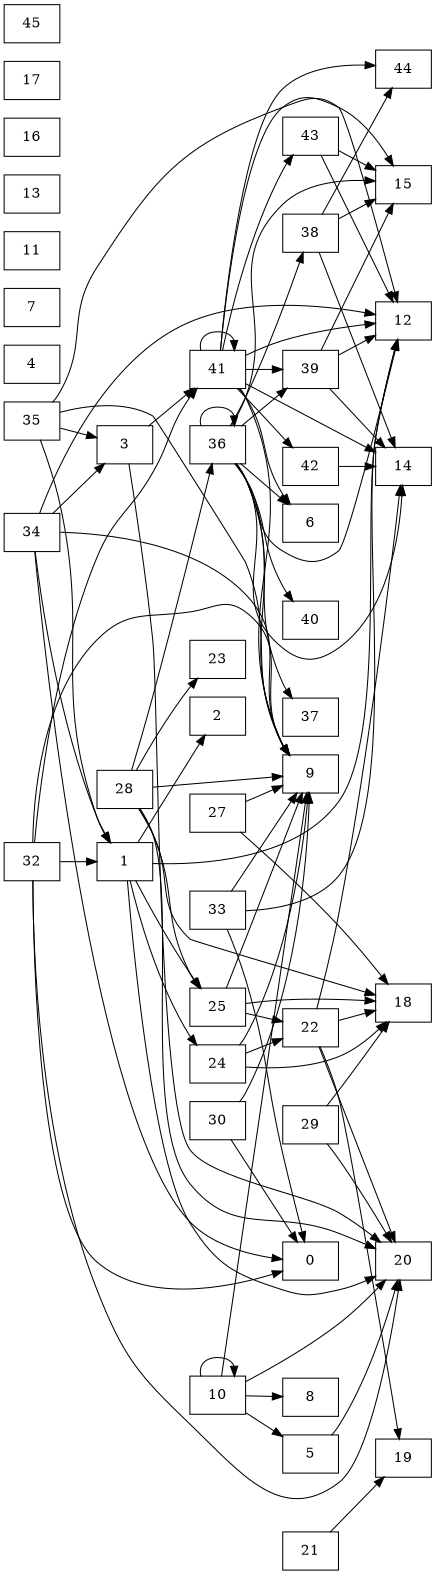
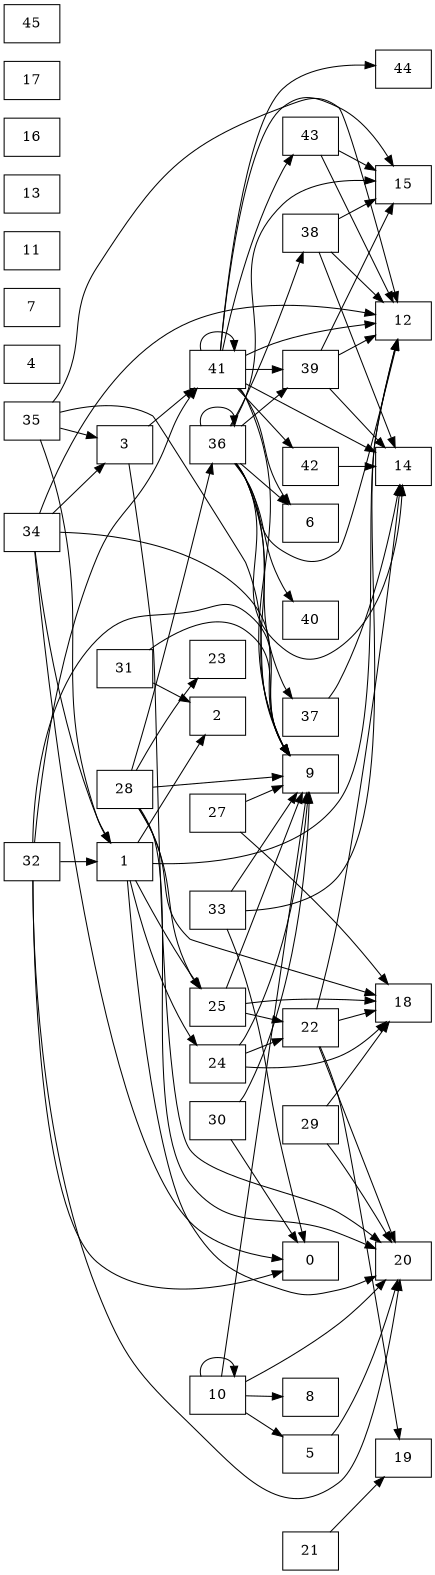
edge "38" -> "44": now "38" -> "12"
edge "37" -> "14": added
node "31": added
